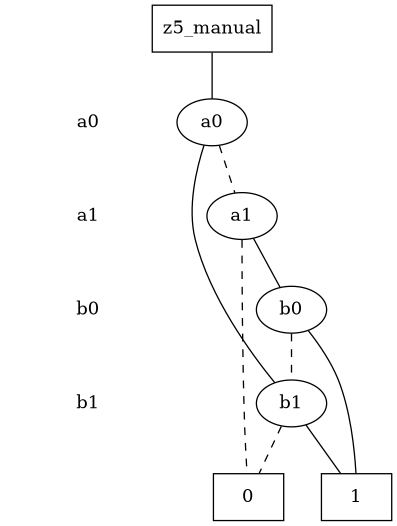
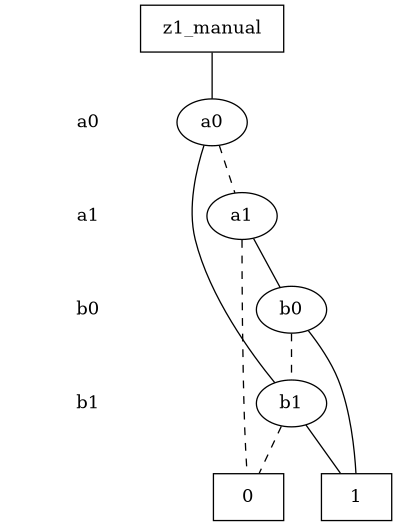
node "z5_manual": label "z5_manual" -> "z1_manual"
